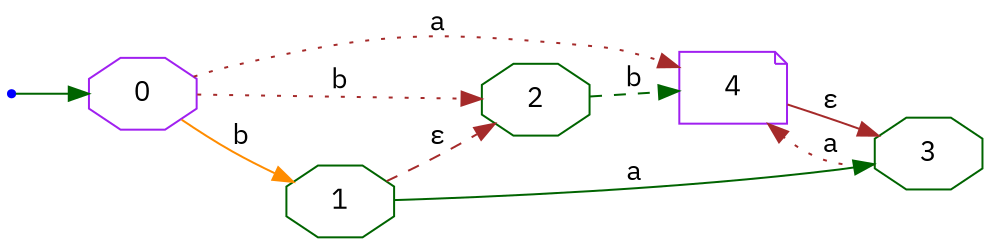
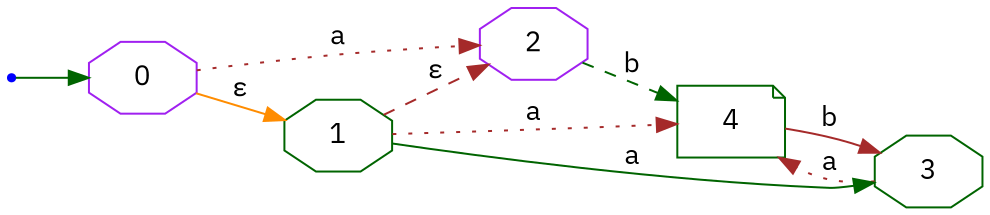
edge "0" -> "4": now "1" -> "4"
edge "0" -> "2": label "b" -> "a"
node "4": color purple -> darkgreen
node "2": color darkgreen -> purple
edge "4" -> "3": label "ε" -> "b"
edge "0" -> "1": label "b" -> "ε"
